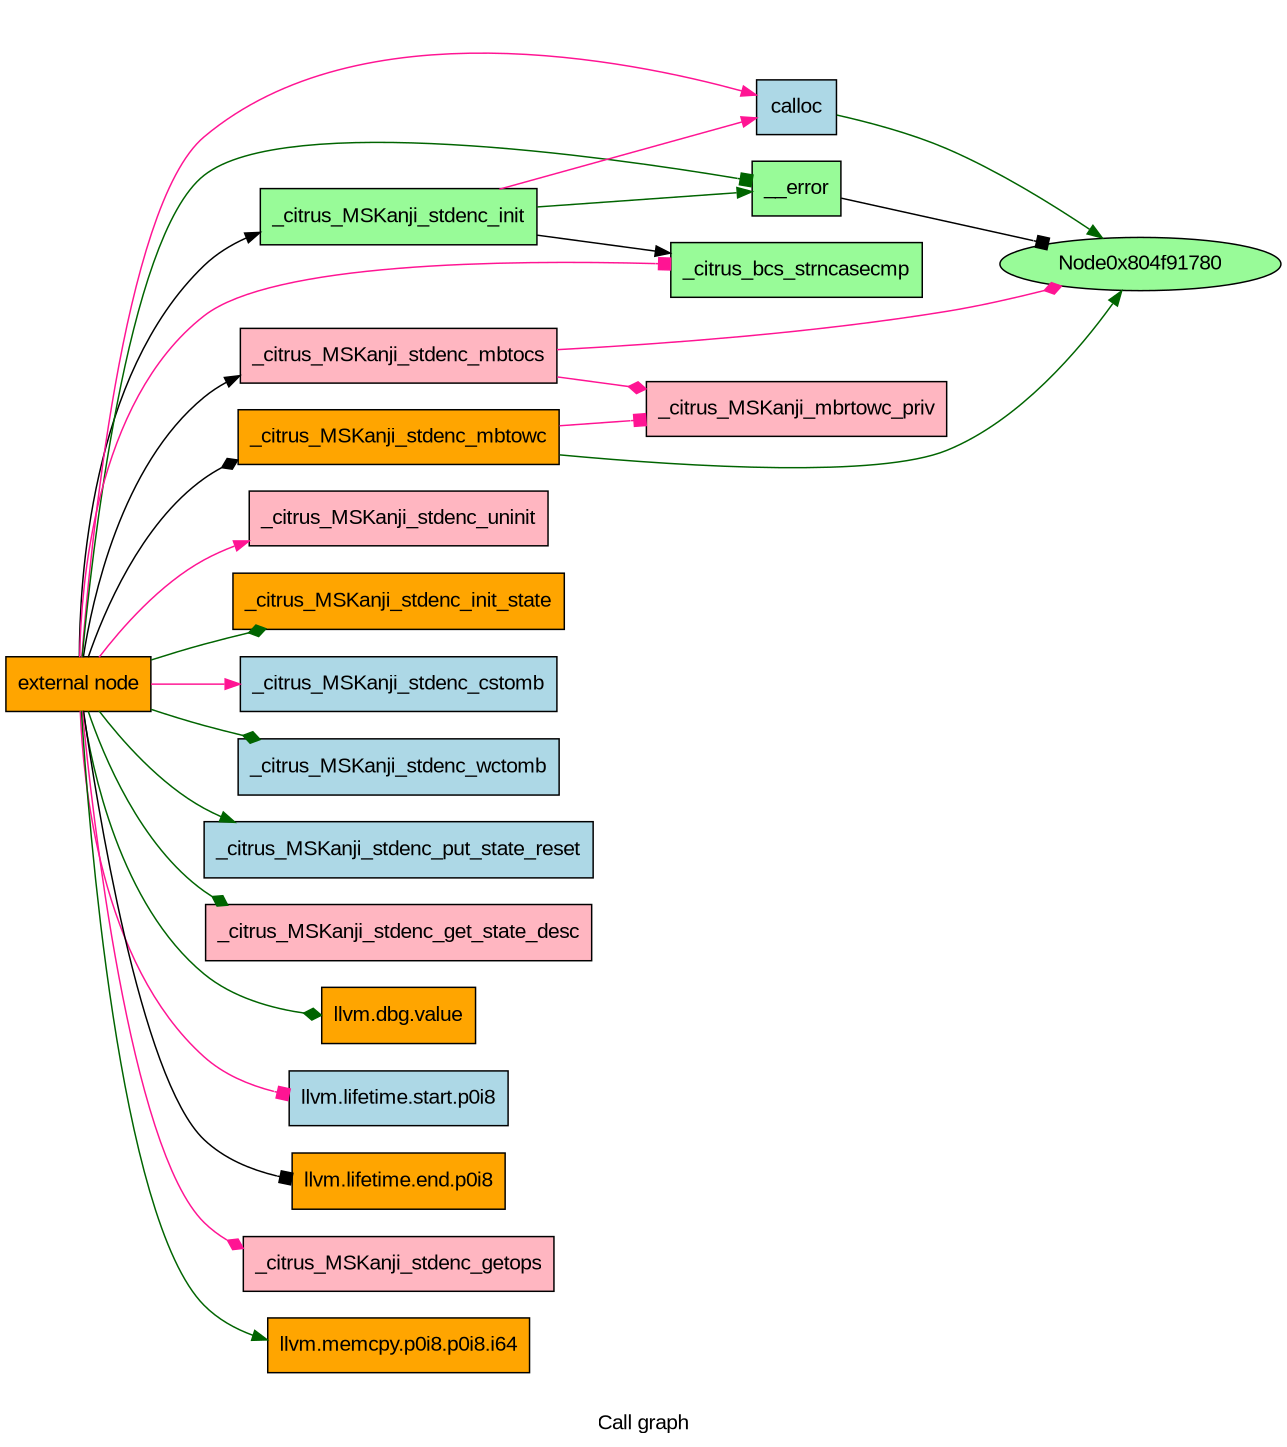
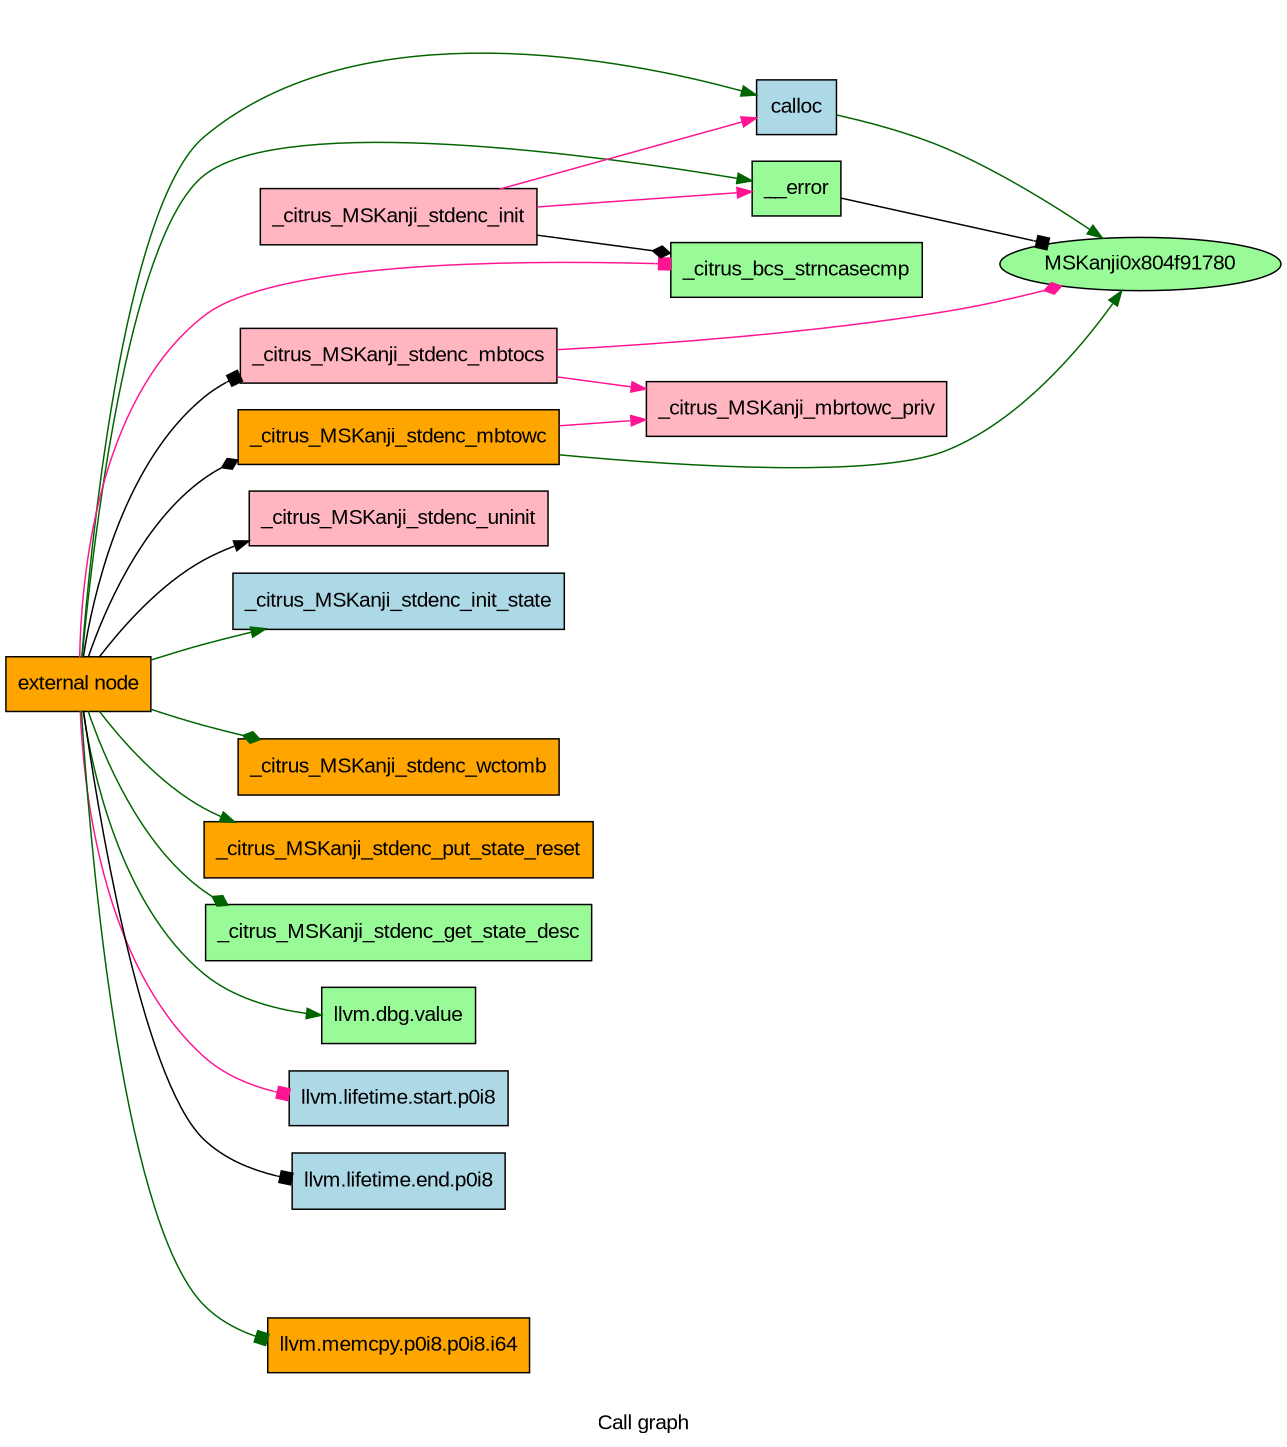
edge "external node" -> "calloc": color deeppink -> darkgreen
edge "external node" -> "__error": arrowhead box -> normal
edge "_citrus_MSKanji_stdenc_init" -> "__error": color darkgreen -> deeppink
node "_citrus_MSKanji_stdenc_init": fillcolor palegreen -> lightpink
edge "_citrus_MSKanji_stdenc_init" -> "_citrus_bcs_strncasecmp": arrowhead normal -> diamond
node "Node0x804f91780": label "Node0x804f91780" -> "MSKanji0x804f91780"
edge "external node" -> "_citrus_MSKanji_stdenc_init": removed
edge "_citrus_MSKanji_stdenc_mbtocs" -> "_citrus_MSKanji_mbrtowc_priv": arrowhead diamond -> normal
edge "_citrus_MSKanji_stdenc_mbtowc" -> "_citrus_MSKanji_mbrtowc_priv": arrowhead box -> normal
edge "external node" -> "_citrus_MSKanji_stdenc_mbtocs": arrowhead normal -> box
edge "external node" -> "_citrus_MSKanji_stdenc_uninit": color deeppink -> black
node "_citrus_MSKanji_stdenc_init_state": fillcolor orange -> lightblue
edge "external node" -> "_citrus_MSKanji_stdenc_init_state": arrowhead diamond -> normal
node "_citrus_MSKanji_stdenc_cstomb": removed
node "_citrus_MSKanji_stdenc_wctomb": fillcolor lightblue -> orange
node "_citrus_MSKanji_stdenc_put_state_reset": fillcolor lightblue -> orange
edge "external node" -> "llvm.dbg.value": arrowhead diamond -> normal
node "_citrus_MSKanji_stdenc_get_state_desc": fillcolor lightpink -> palegreen
node "llvm.dbg.value": fillcolor orange -> palegreen
edge "external node" -> "llvm.memcpy.p0i8.p0i8.i64": arrowhead normal -> box
node "llvm.lifetime.end.p0i8": fillcolor orange -> lightblue
node "_citrus_MSKanji_stdenc_getops": removed
